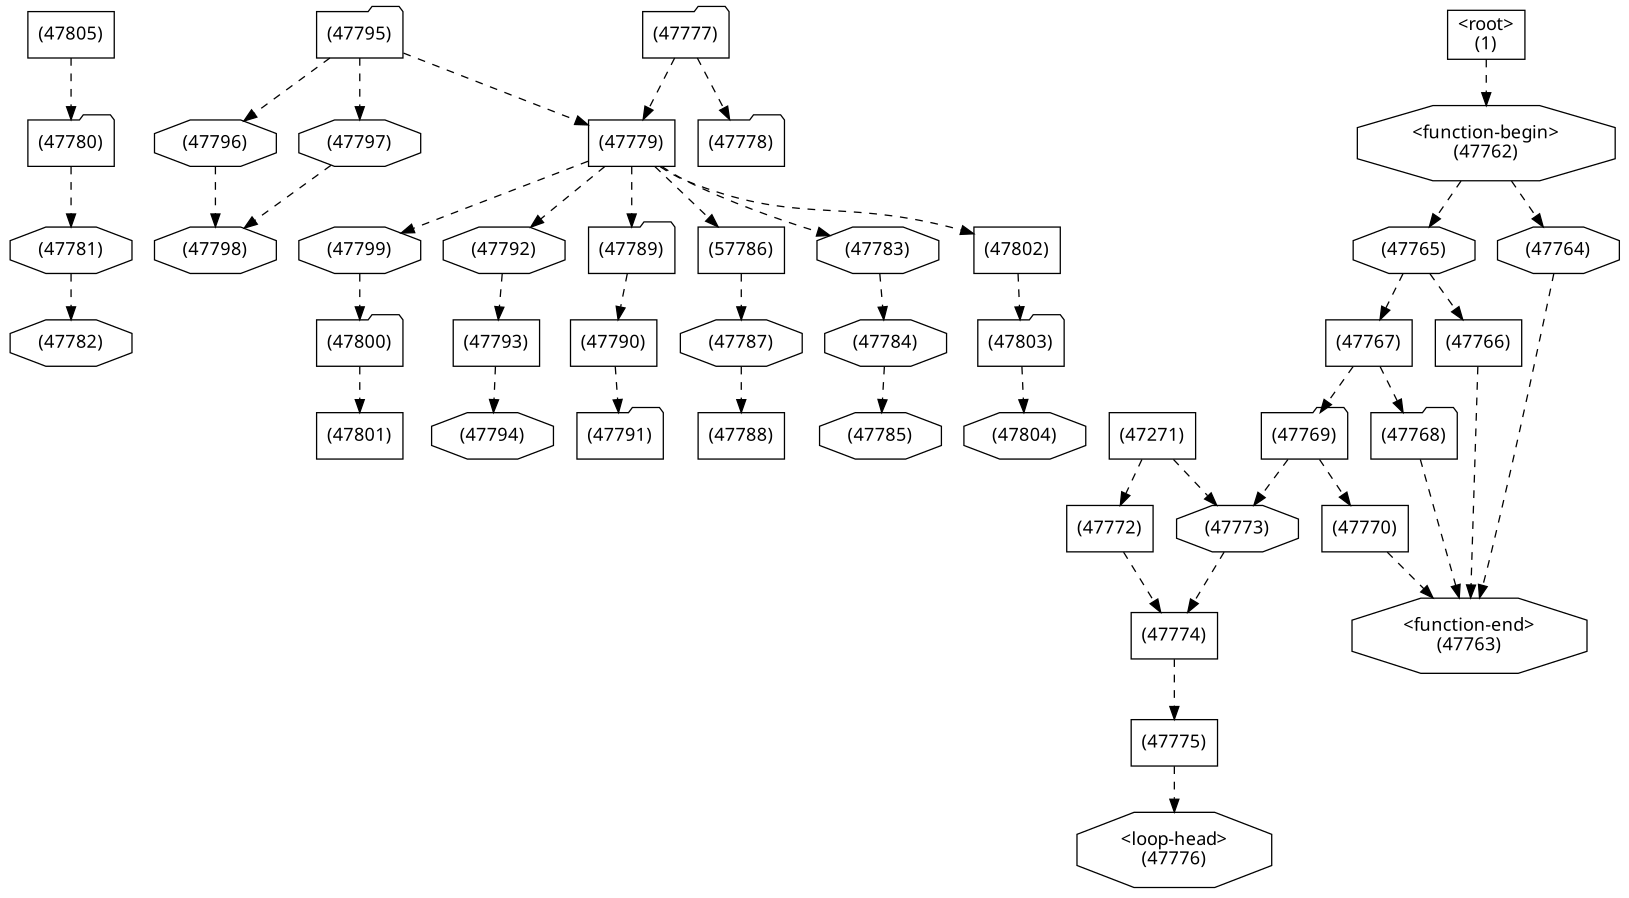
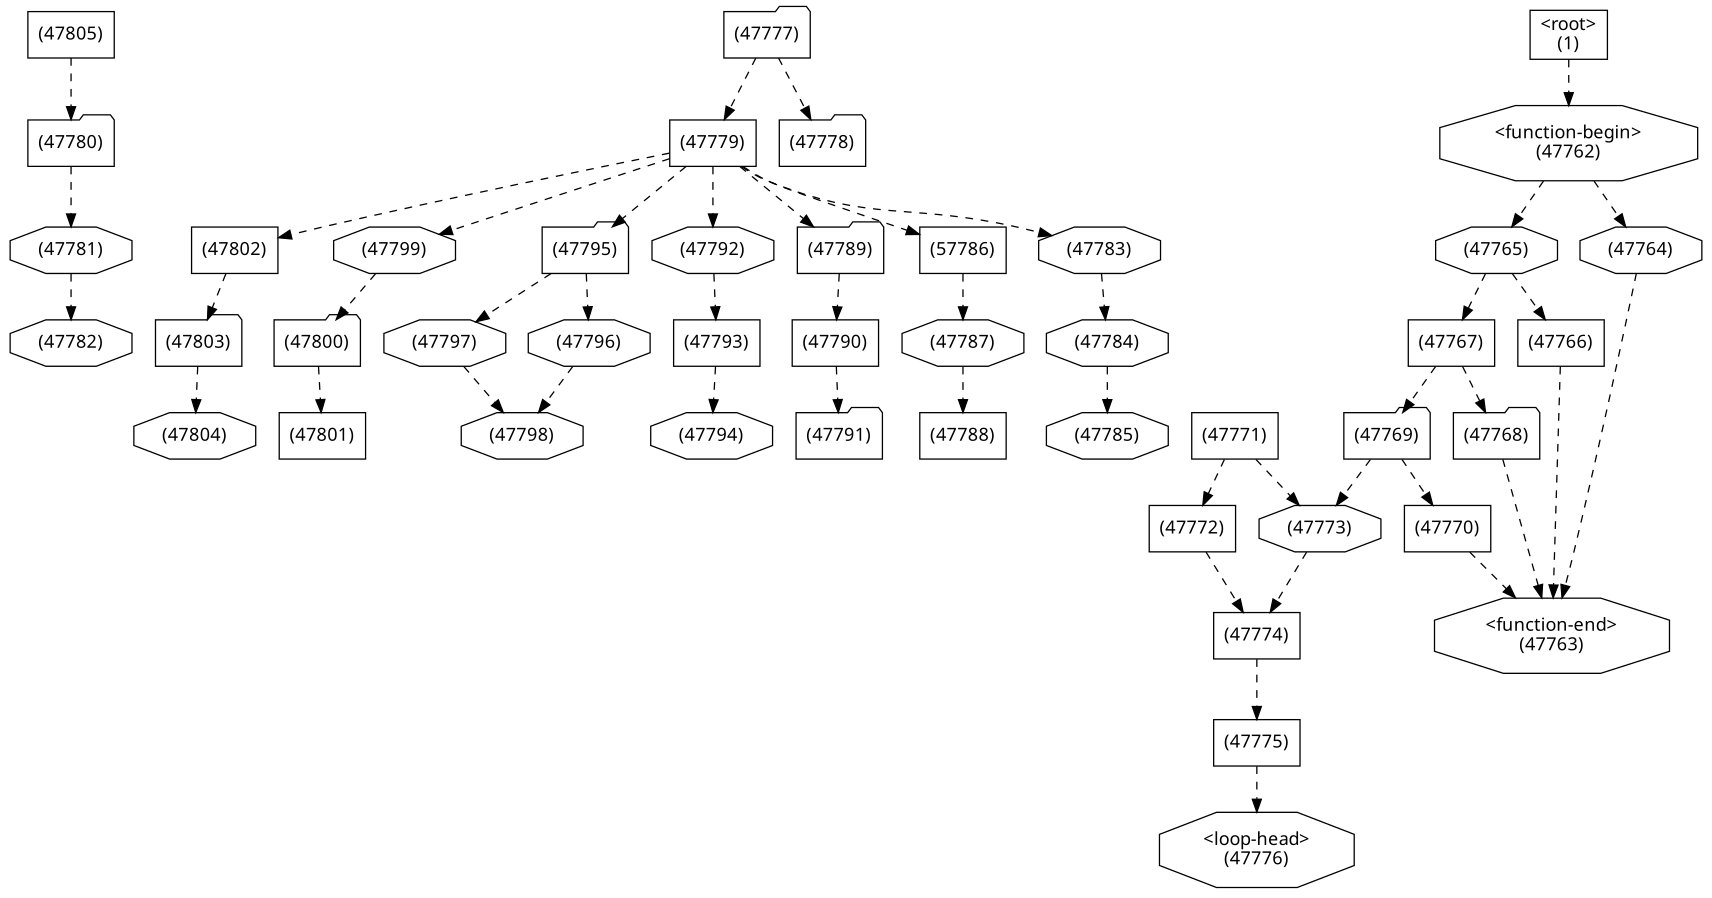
edge "(47795)" -> "(47779)": reversed
node "(47271)": label "(47271)" -> "(47771)"
